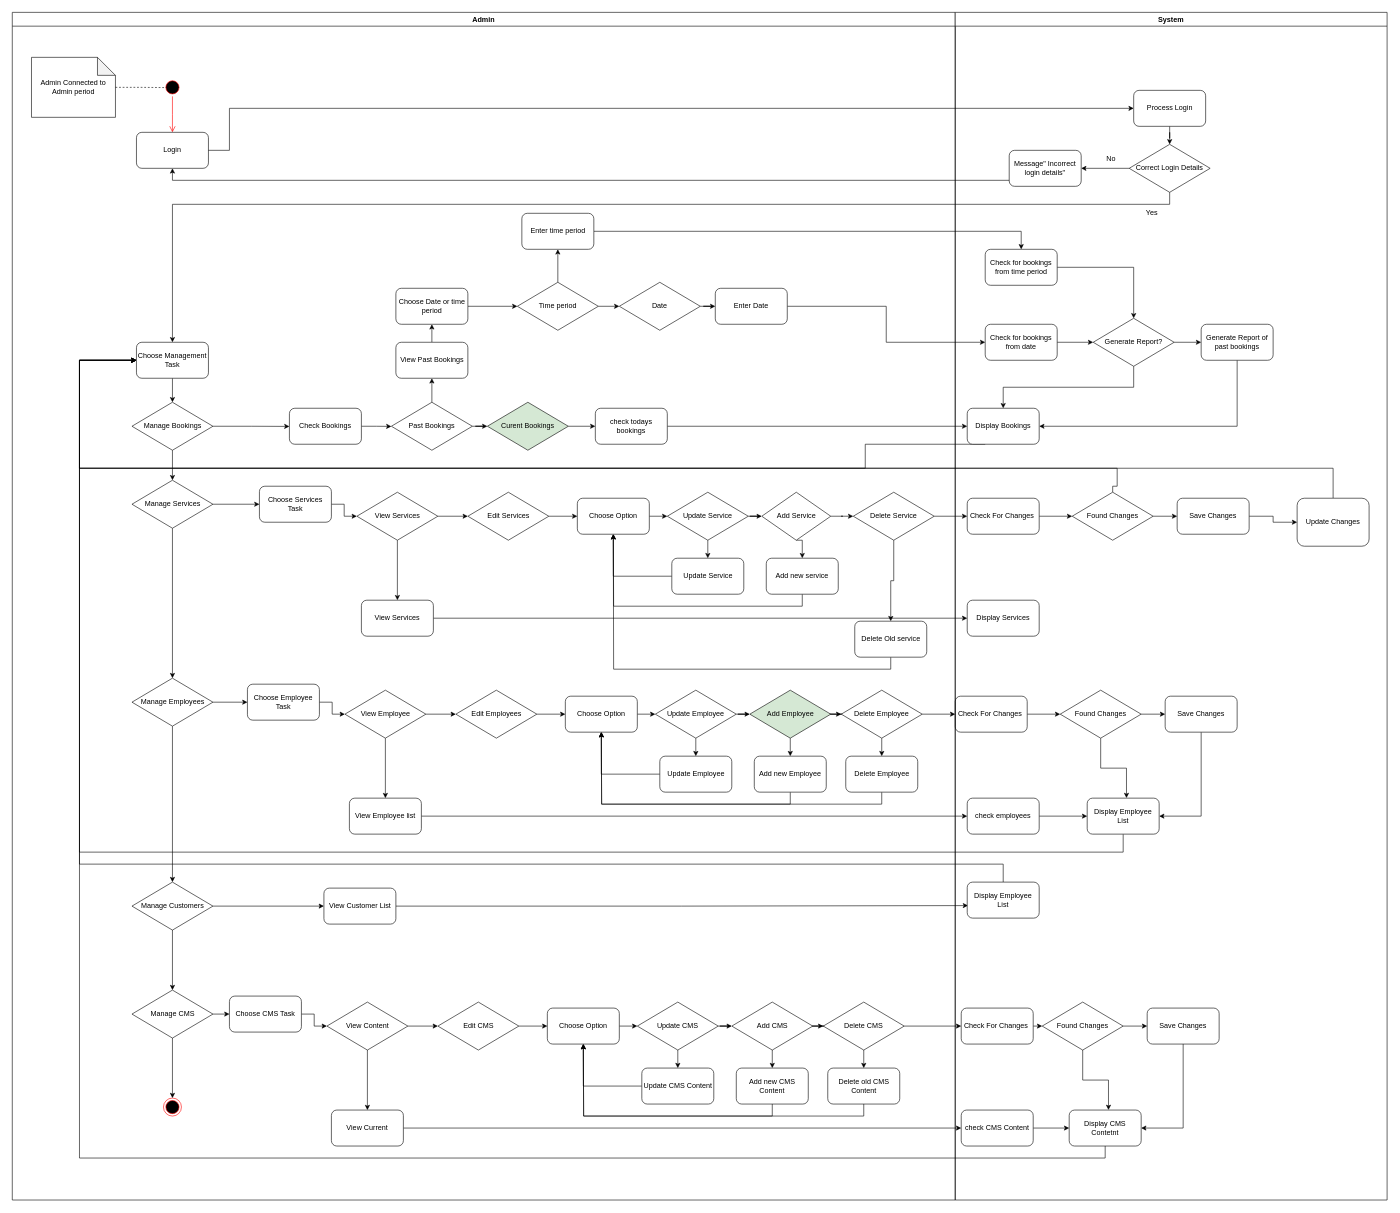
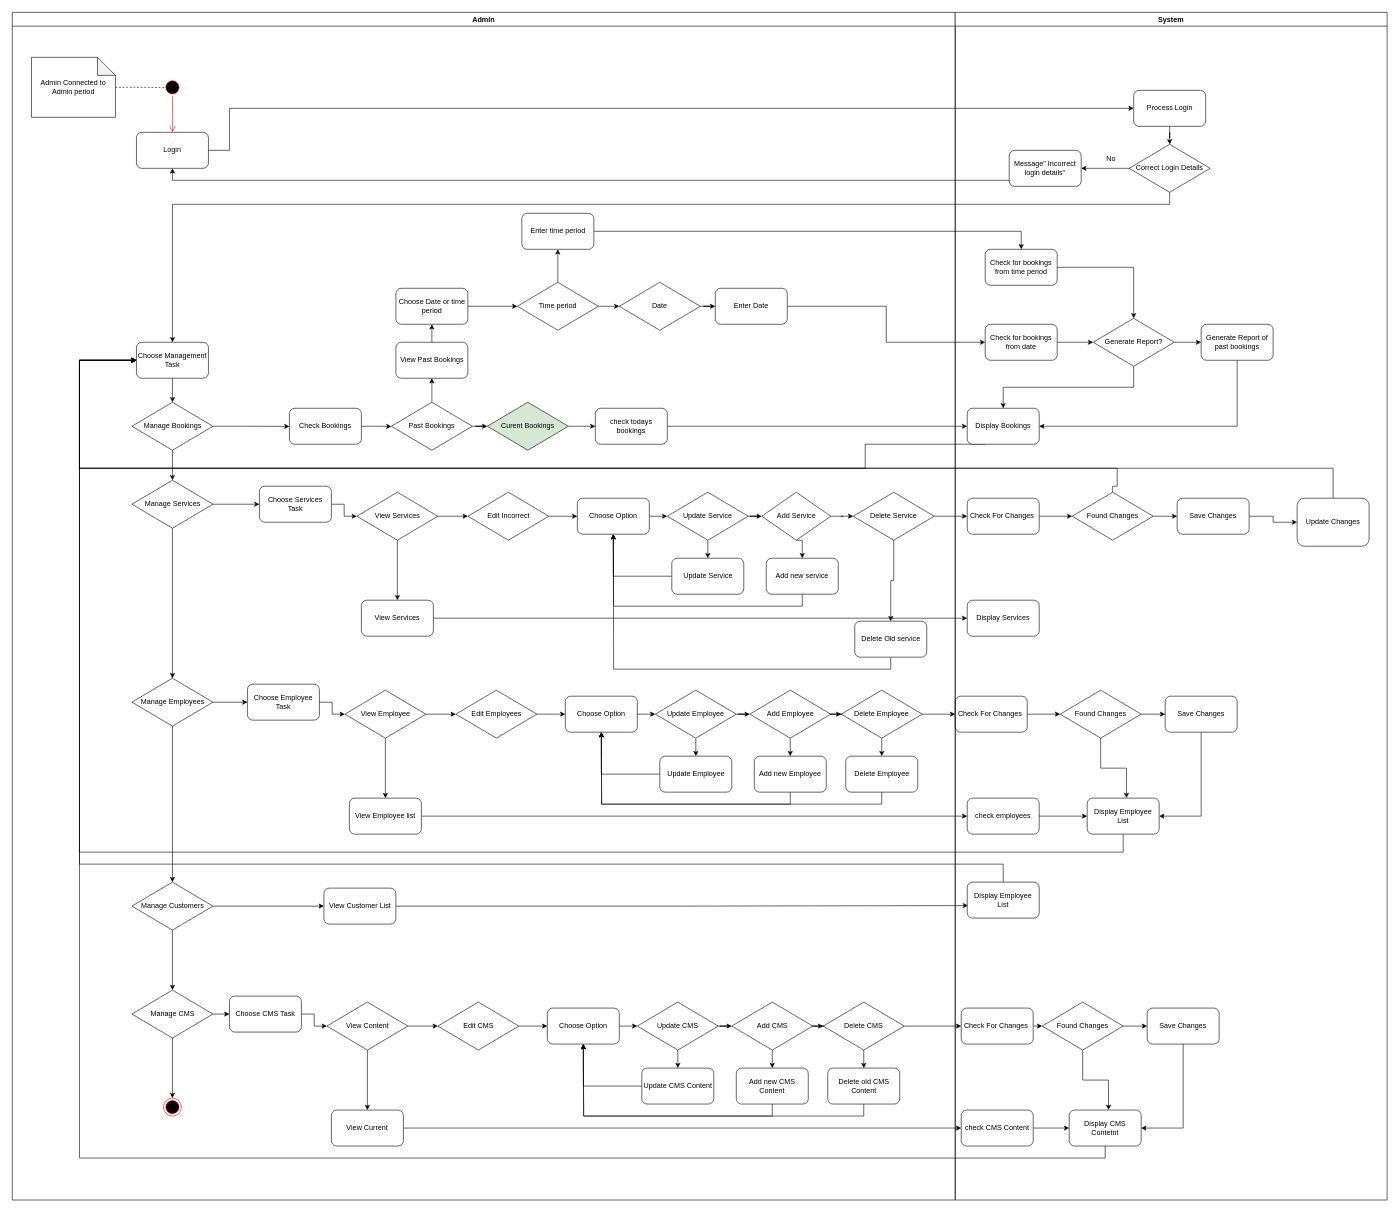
node "Yes": removed
node "Edit Services": label "Edit Services" -> "Edit Incorrect"
node "Add Employee": fillcolor #d5e8d4 -> #ffffff
